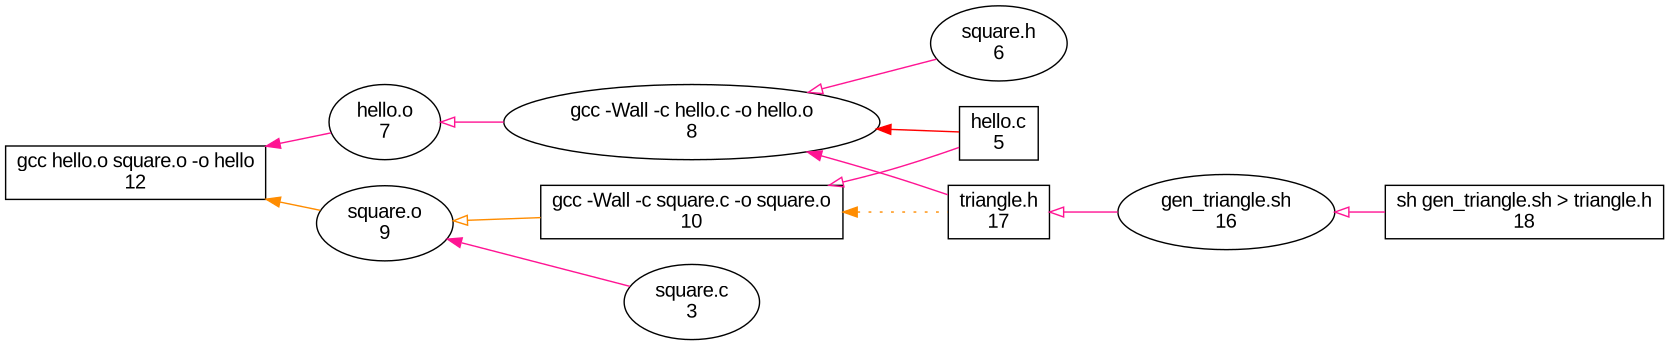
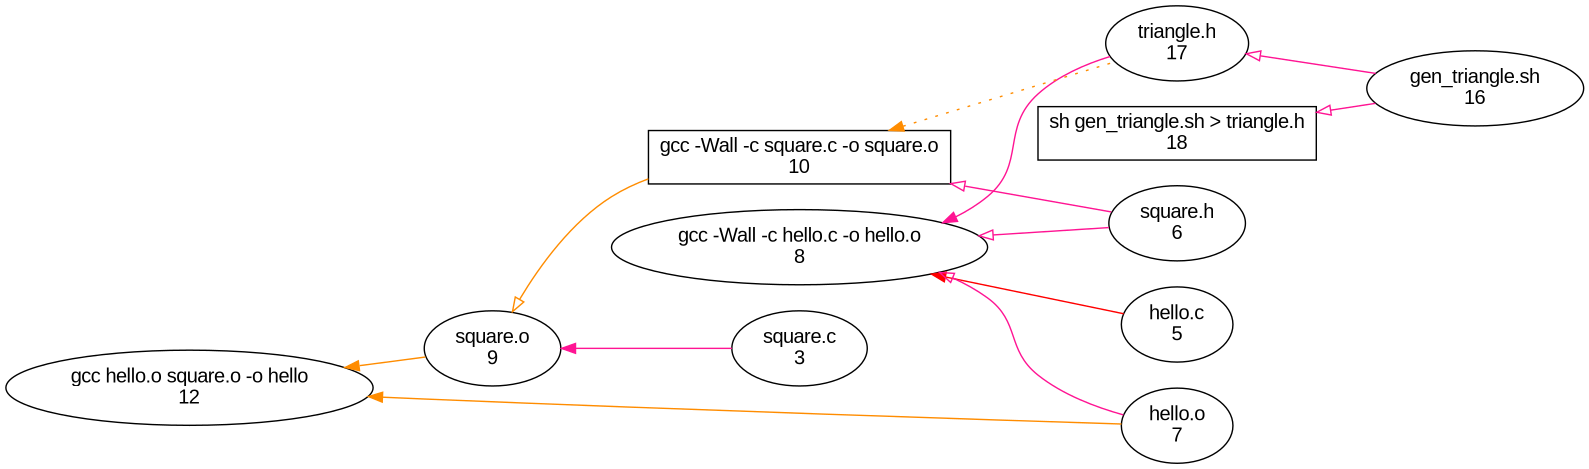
edge "gcc -Wall -c hello.c -o hello.o 8" -> "hello.o 7": reversed
node "hello.c 5": shape box -> ellipse
edge "hello.o 7" -> "gcc hello.o square.o -o hello 12": color deeppink -> darkorange
edge "hello.c 5" -> "gcc -Wall -c square.c -o square.o 10": now "square.h 6" -> "gcc -Wall -c square.c -o square.o 10"
node "gcc hello.o square.o -o hello 12": shape box -> ellipse
node "triangle.h 17": shape box -> ellipse
edge "sh gen_triangle.sh > triangle.h 18" -> "gen_triangle.sh 16": reversed
